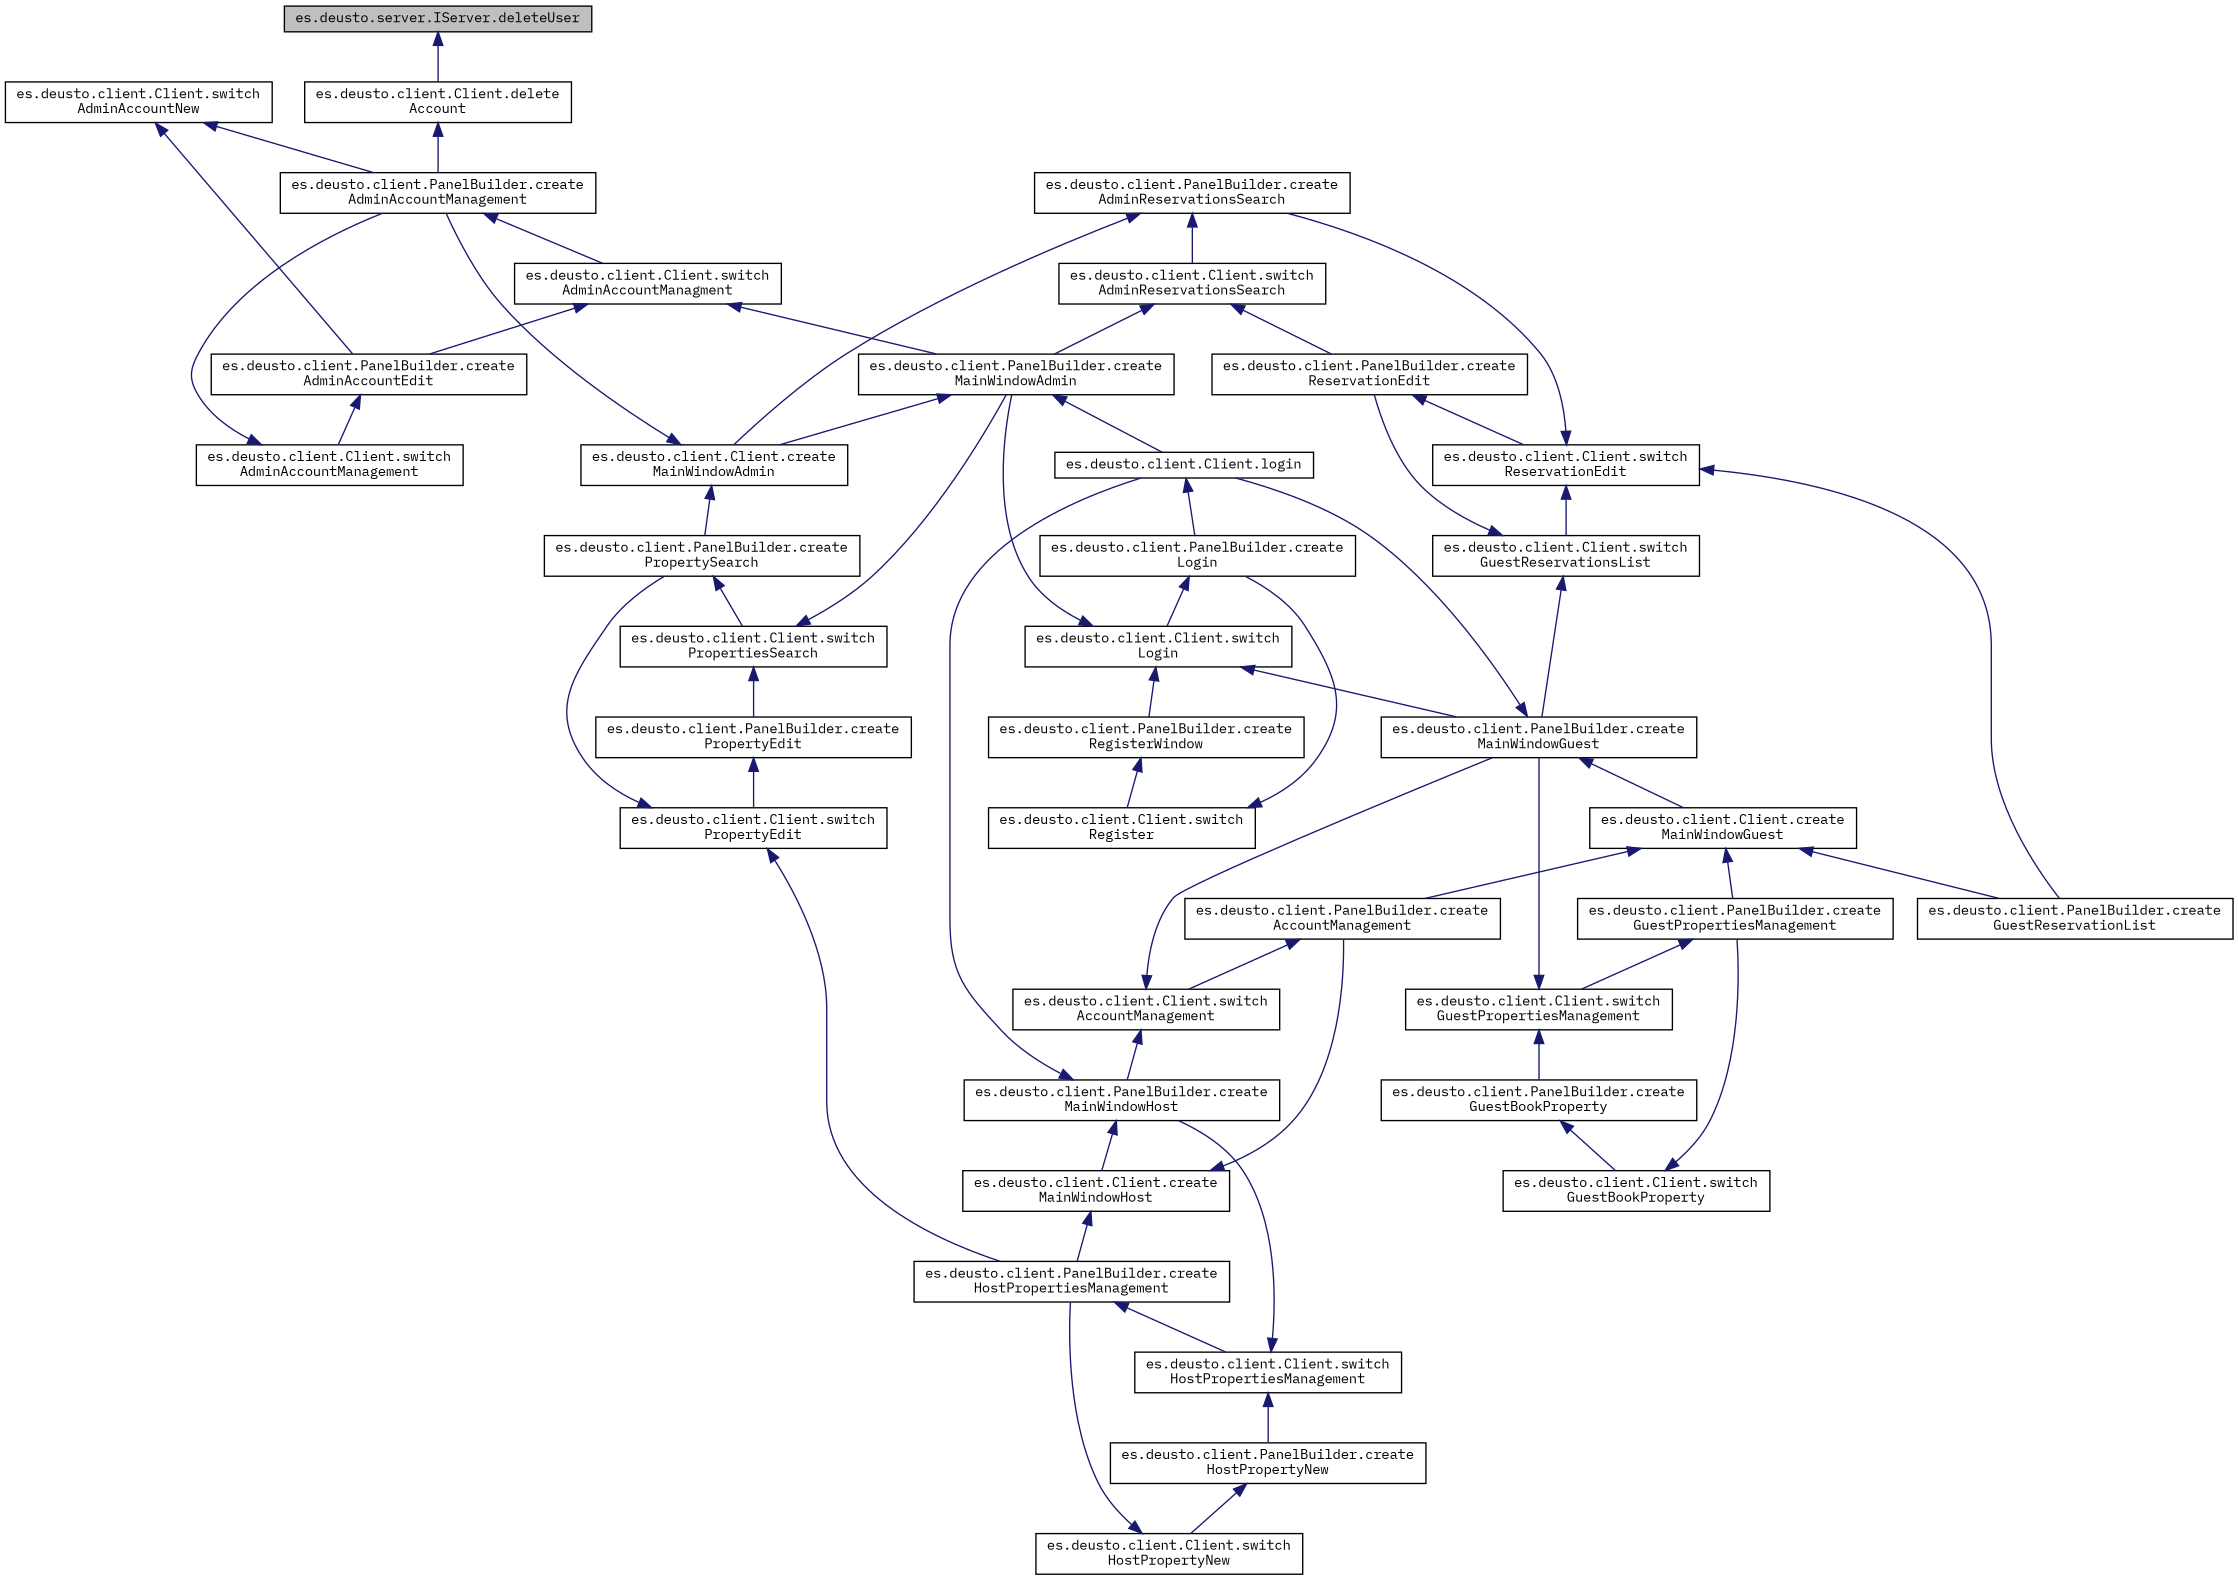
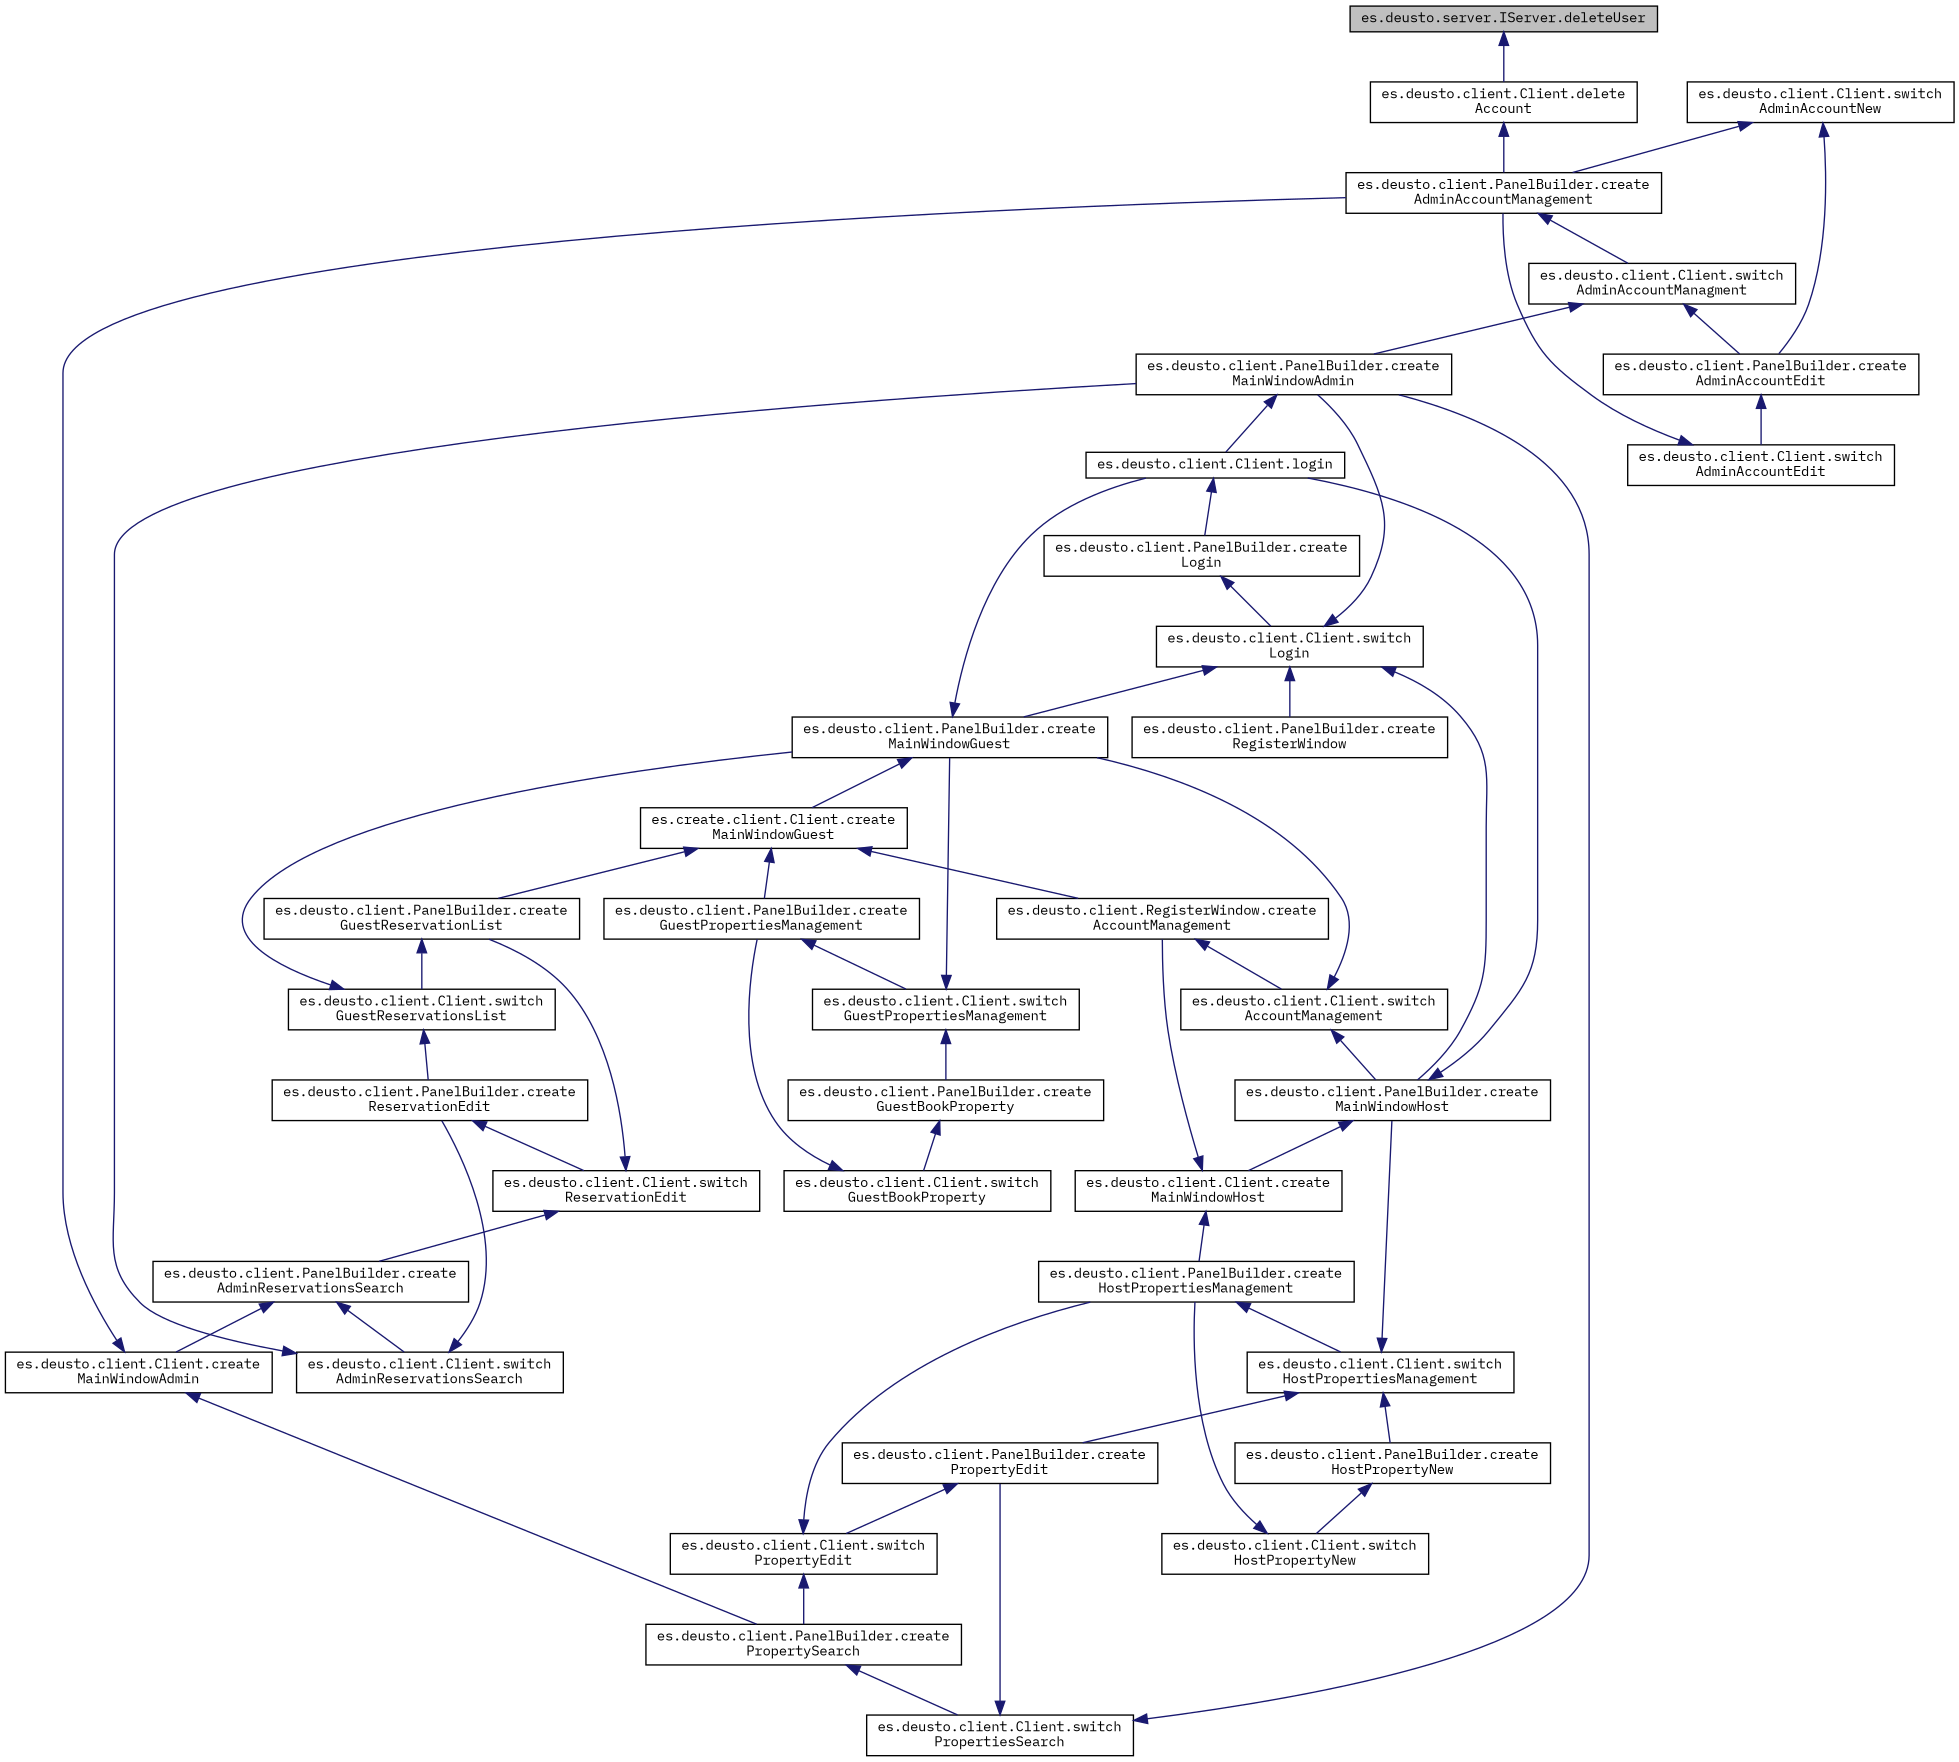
edge "es.deusto.client.Client.create MainWindowAdmin" -> "es.deusto.client.PanelBuilder.create MainWindowAdmin": removed
node "es.deusto.client.Client.switch AdminAccountManagement": label "es.deusto.client.Client.switch AdminAccountManagement" -> "es.deusto.client.Client.switch AdminAccountEdit"
edge "es.deusto.client.Client.switch GuestReservationsList" -> "es.deusto.client.Client.switch ReservationEdit": now "es.deusto.client.Client.switch GuestReservationsList" -> "es.deusto.client.PanelBuilder.create GuestReservationList"
node "es.deusto.client.Client.switch Register": removed
node "es.deusto.client.Client.create MainWindowGuest": label "es.deusto.client.Client.create MainWindowGuest" -> "es.create.client.Client.create MainWindowGuest"
edge "es.deusto.client.PanelBuilder.create MainWindowHost" -> "es.deusto.client.Client.switch Login": added
node "es.deusto.client.PanelBuilder.create AccountManagement": label "es.deusto.client.PanelBuilder.create AccountManagement" -> "es.deusto.client.RegisterWindow.create AccountManagement"
edge "es.deusto.client.PanelBuilder.create PropertyEdit" -> "es.deusto.client.Client.switch HostPropertiesManagement": added
